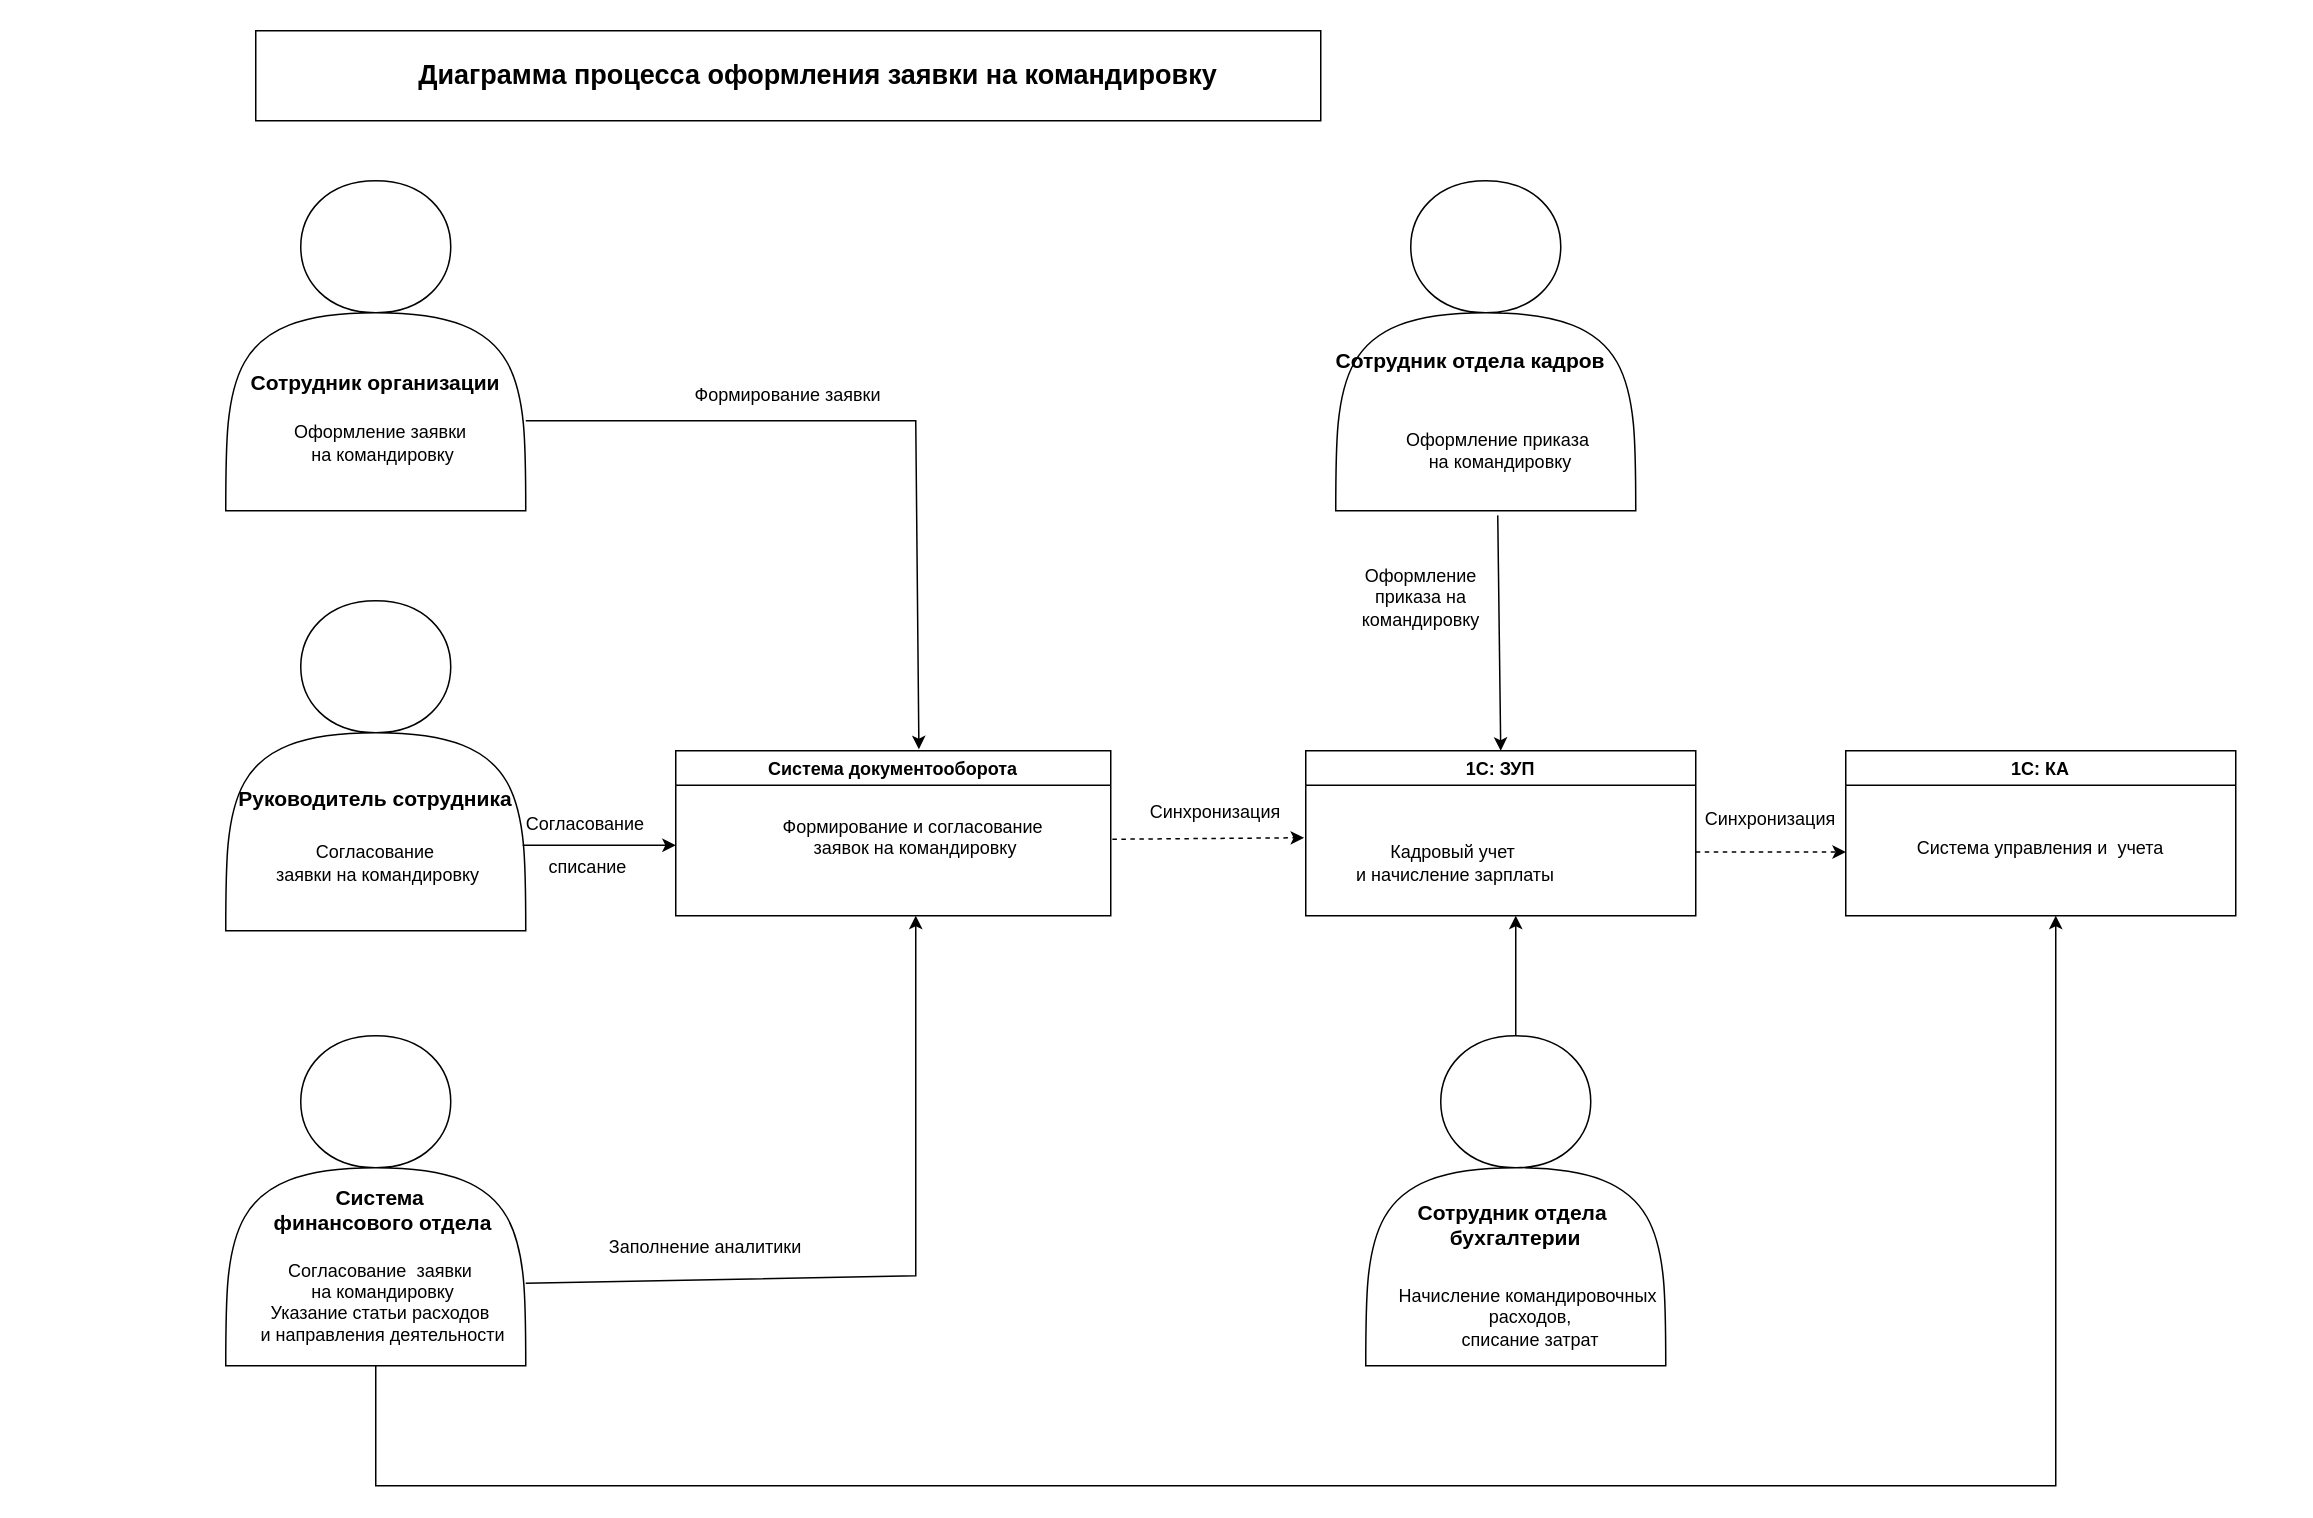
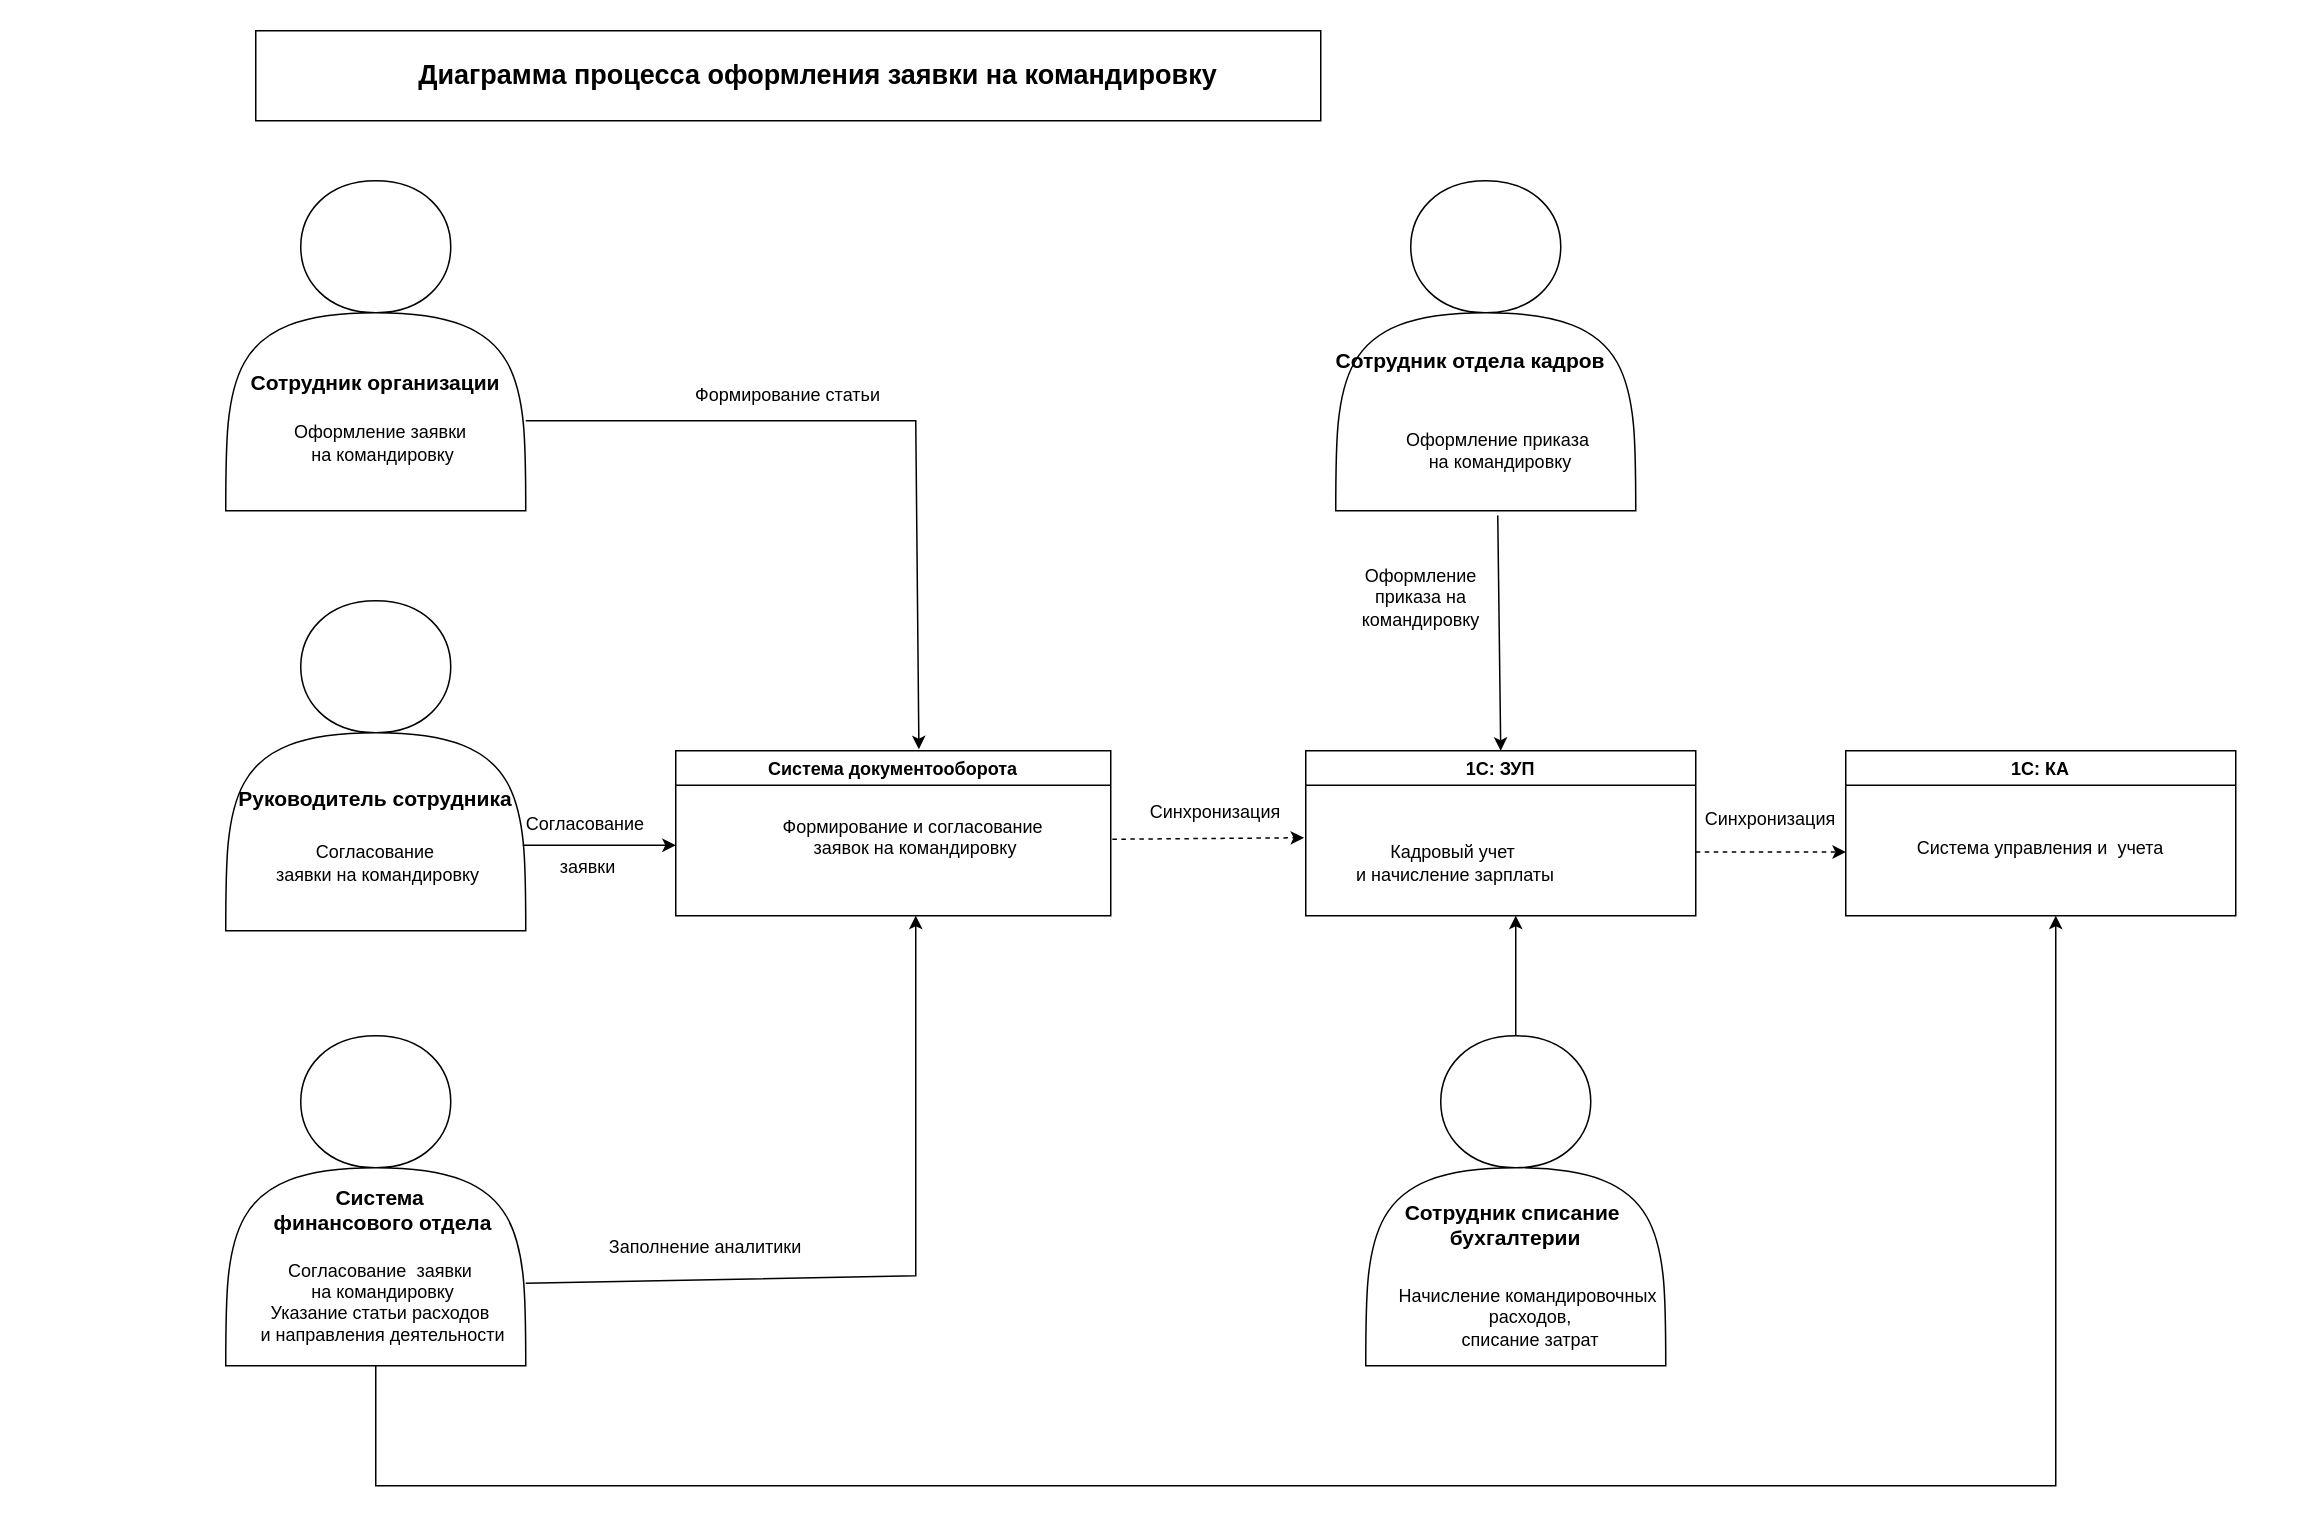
node "Формирование заявки": label "Формирование заявки" -> "Формирование статьи"
node "Согласование списание": label "Согласование списание" -> "Согласование заявки"
node "Сотрудник отдела бухгалтерии": label "Сотрудник отдела бухгалтерии" -> "Сотрудник списание бухгалтерии"
